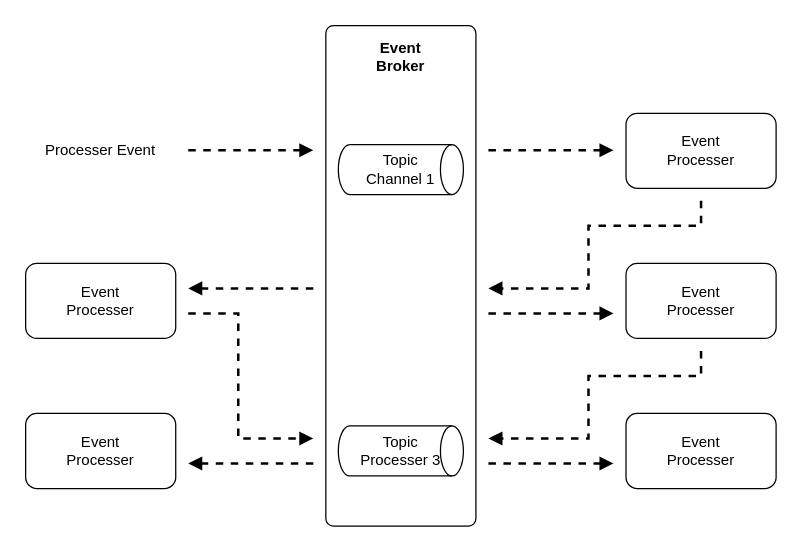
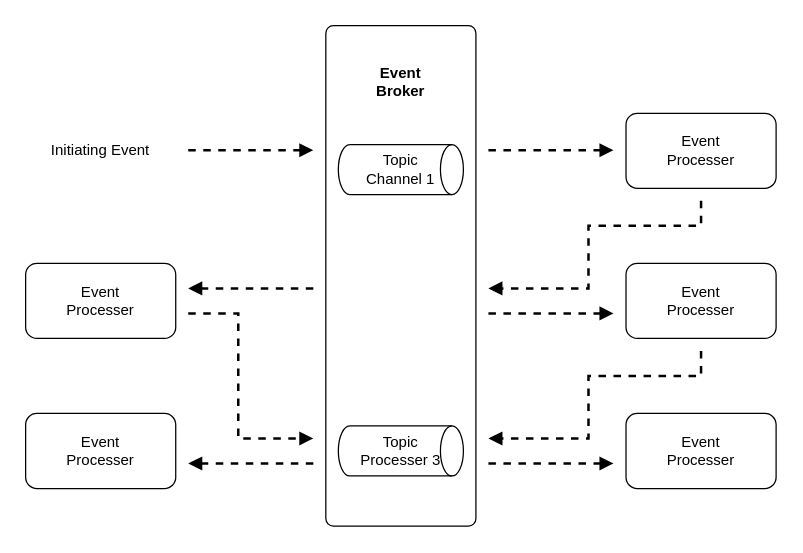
node "Event Broker": moved (401, 57) -> (401, 82)
node "Processer Event": label "Processer Event" -> "Initiating Event"
